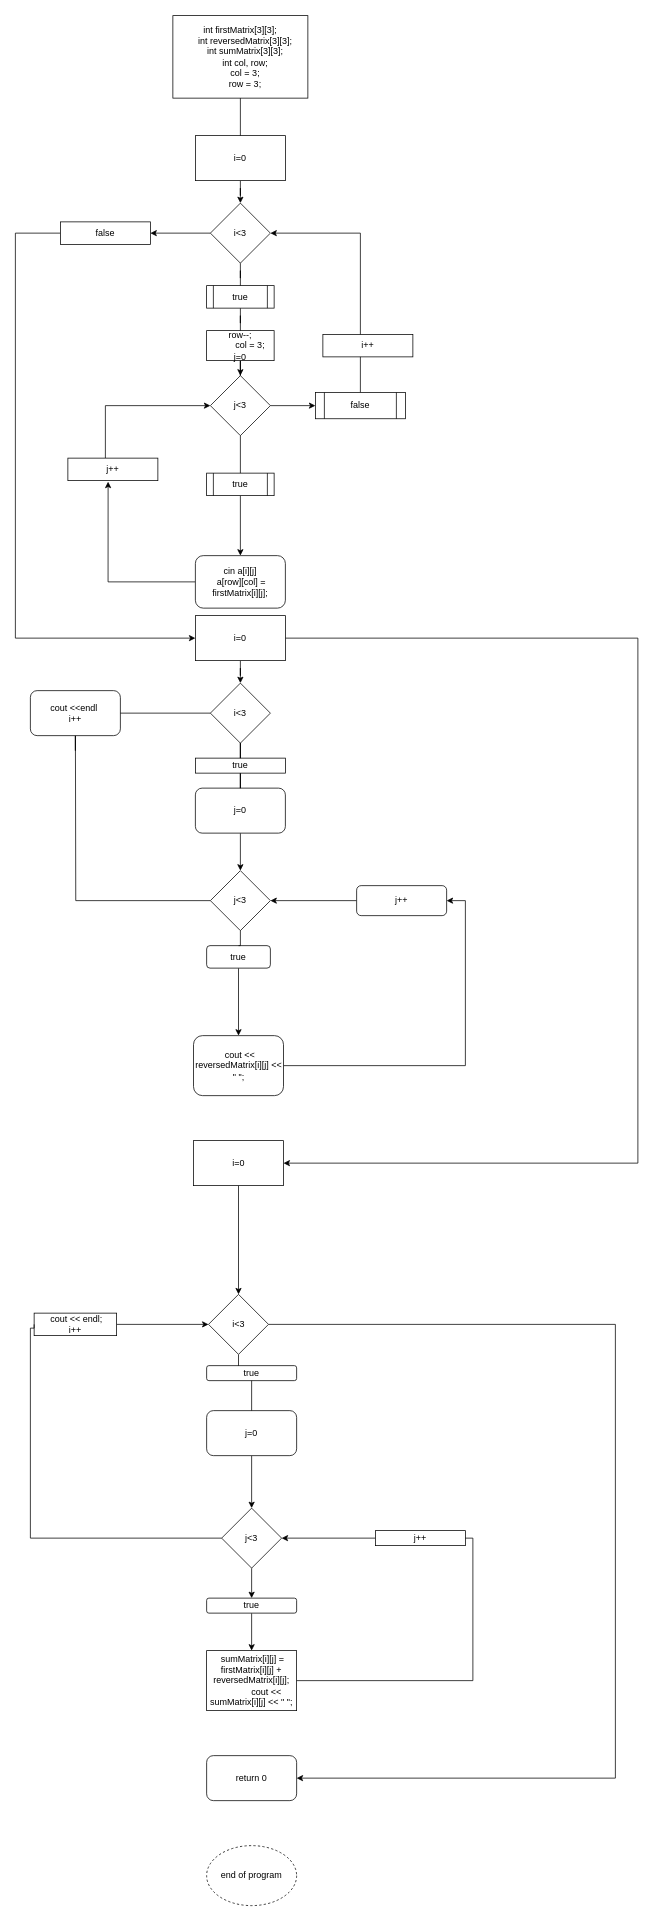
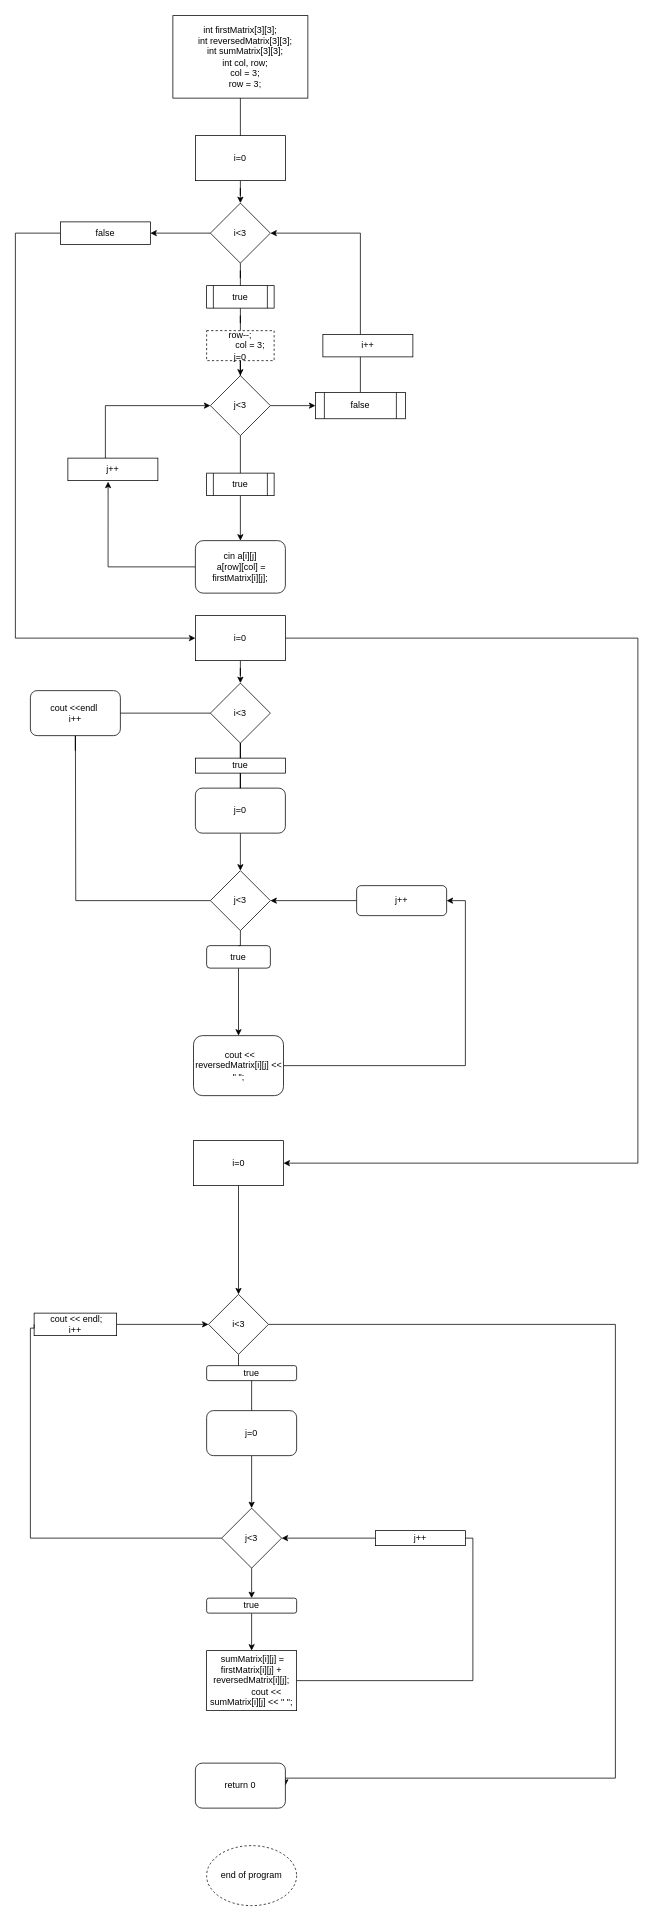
node "row--; col = 3; j=0": style solid -> dashed
node "cin a[i][j] a[row][col] = firstMatrix[i][j];": moved (240, 582) -> (240, 567)
node "return 0": moved (252, 1778) -> (240, 1785)
